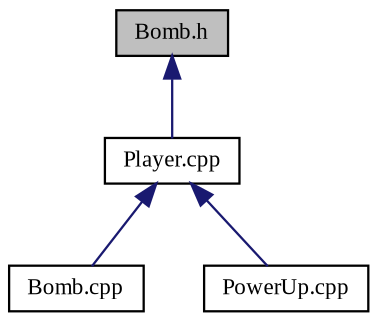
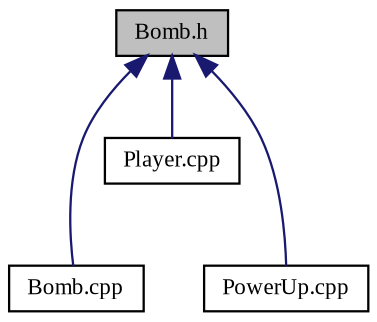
edge "PowerUp.cpp" -> "Player.cpp": now "PowerUp.cpp" -> "Bomb.h"
edge "Bomb.cpp" -> "Player.cpp": now "Bomb.cpp" -> "Bomb.h"
